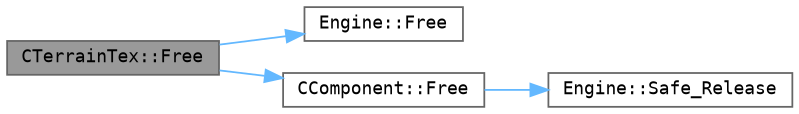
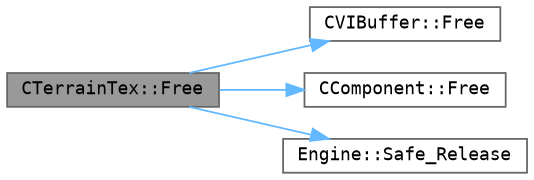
node "Engine::Free": label "Engine::Free" -> "CVIBuffer::Free"
edge "CComponent::Free" -> "Engine::Safe_Release": now "CTerrainTex::Free" -> "Engine::Safe_Release"
